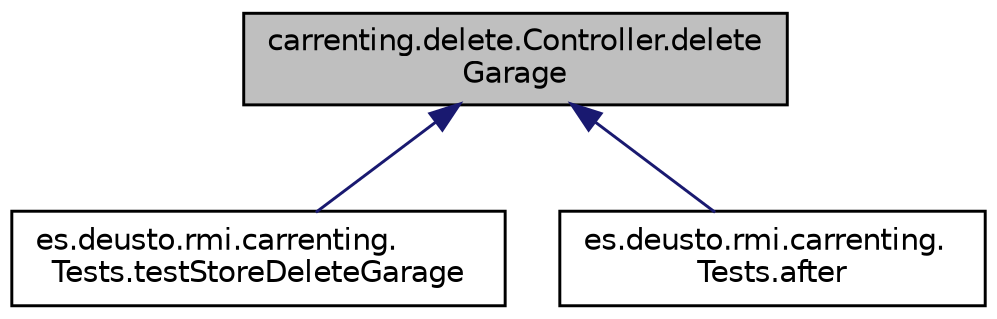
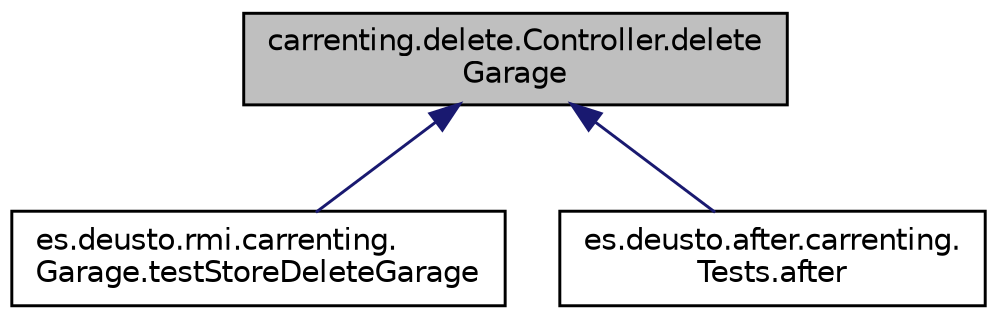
node "es.deusto.rmi.carrenting. Tests.testStoreDeleteGarage": label "es.deusto.rmi.carrenting. Tests.testStoreDeleteGarage" -> "es.deusto.rmi.carrenting. Garage.testStoreDeleteGarage"
node "es.deusto.rmi.carrenting. Tests.after": label "es.deusto.rmi.carrenting. Tests.after" -> "es.deusto.after.carrenting. Tests.after"
